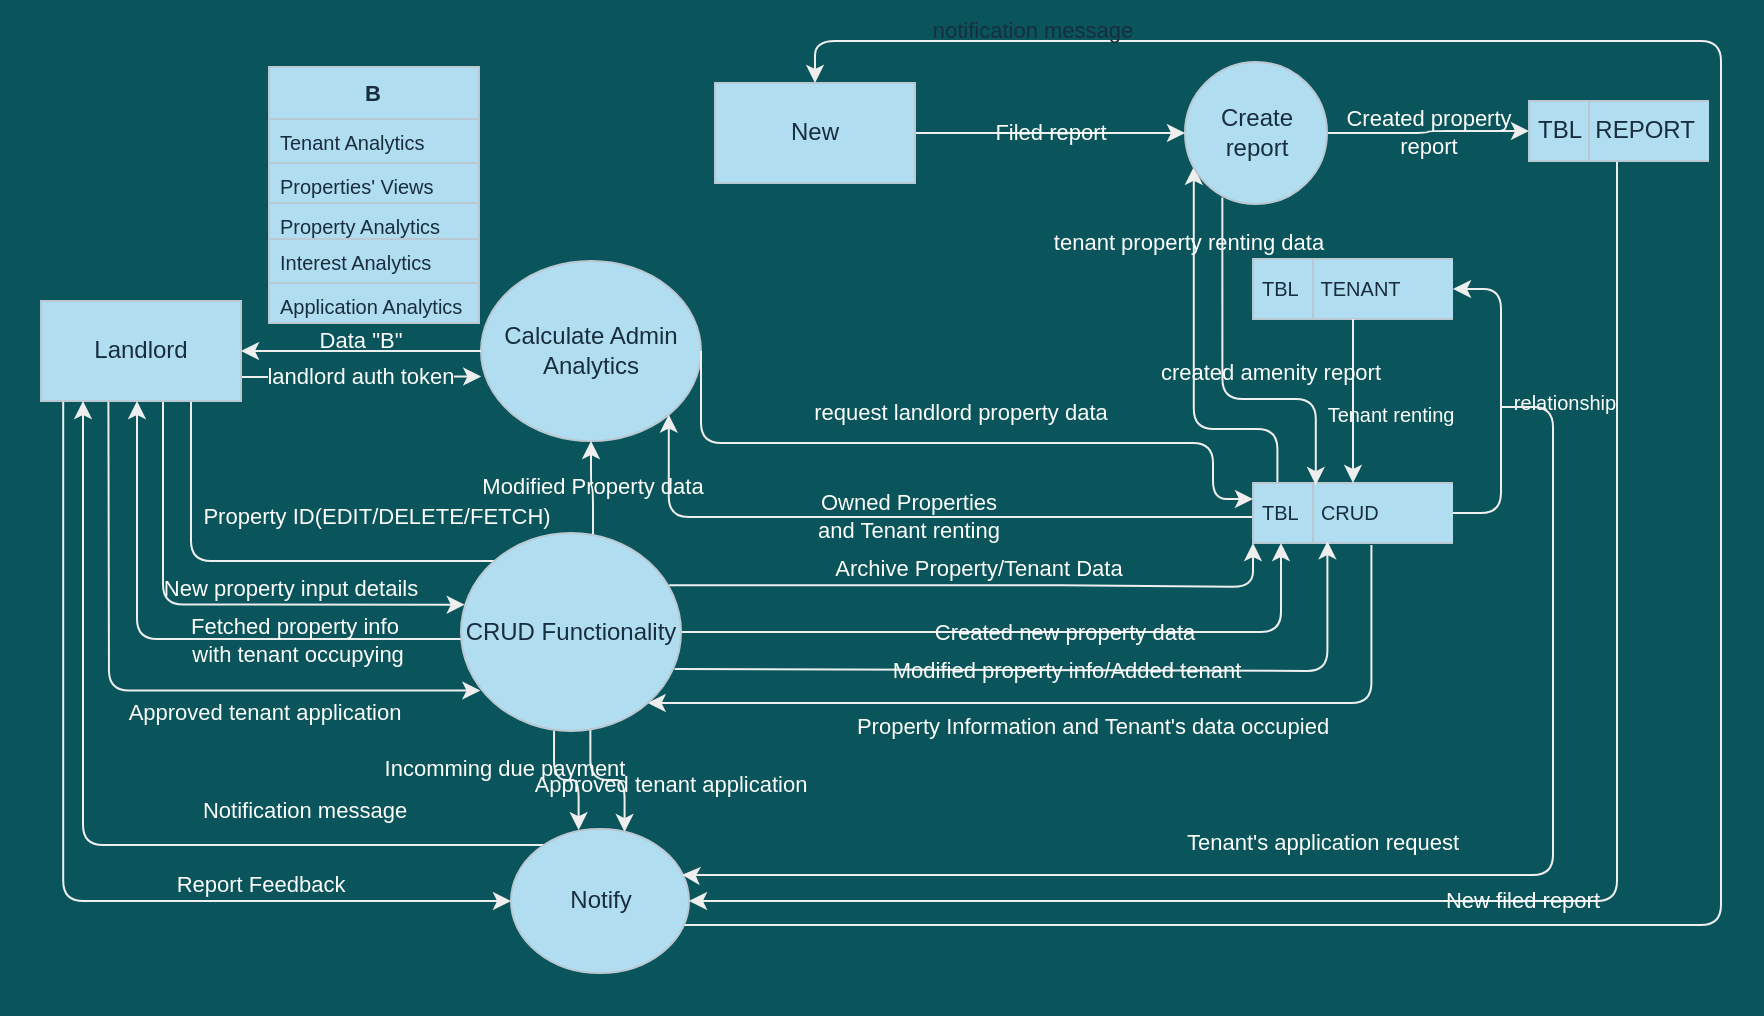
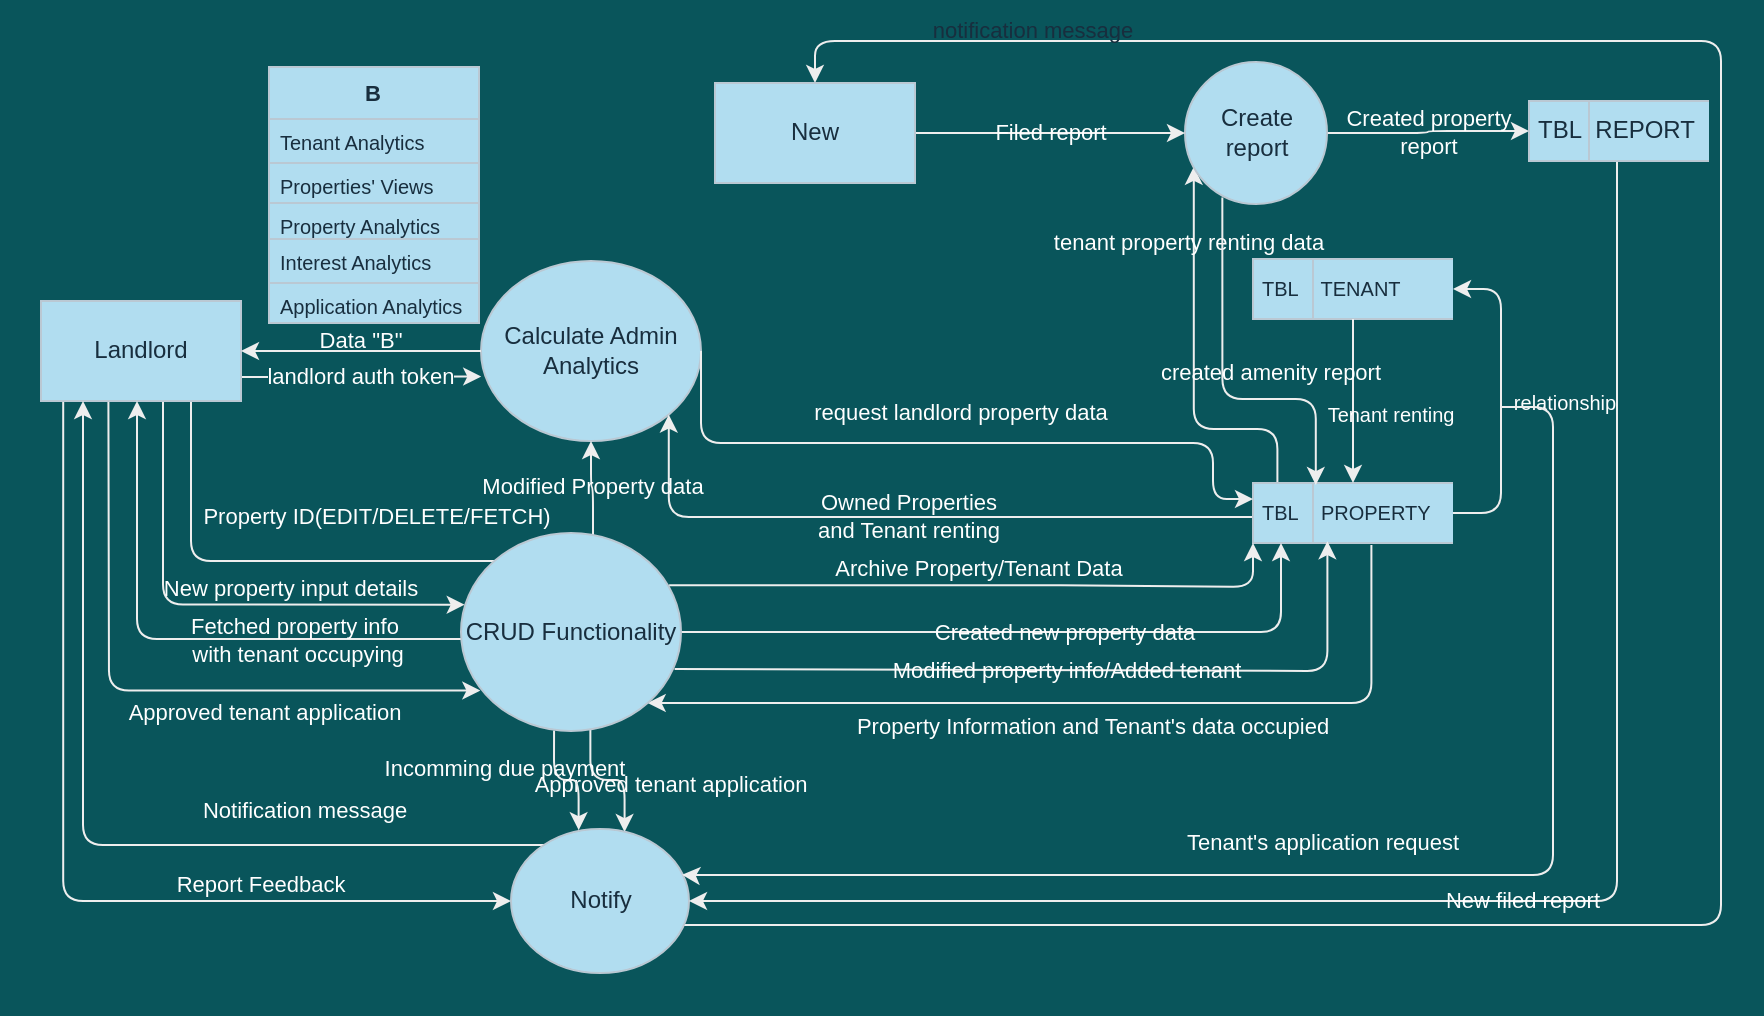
node "TBL CRUD": label "TBL CRUD" -> "TBL PROPERTY"
